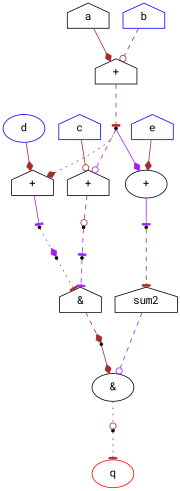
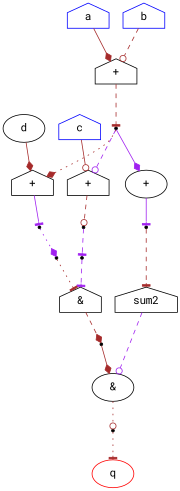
node "a": color black -> blue
node "d": color blue -> black
node "e": removed
